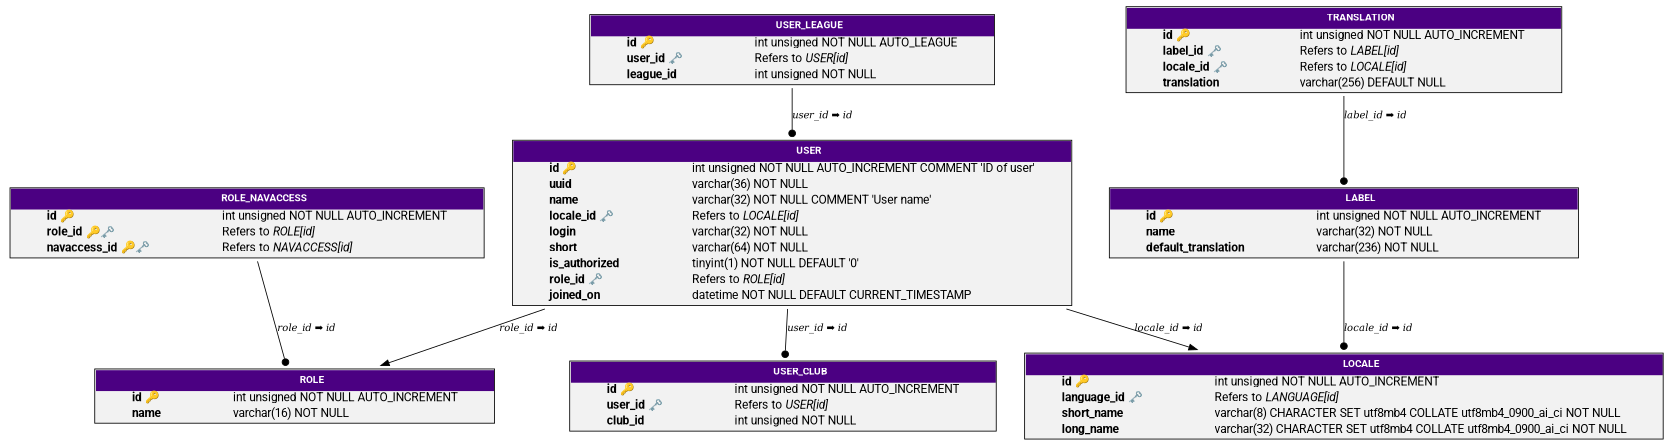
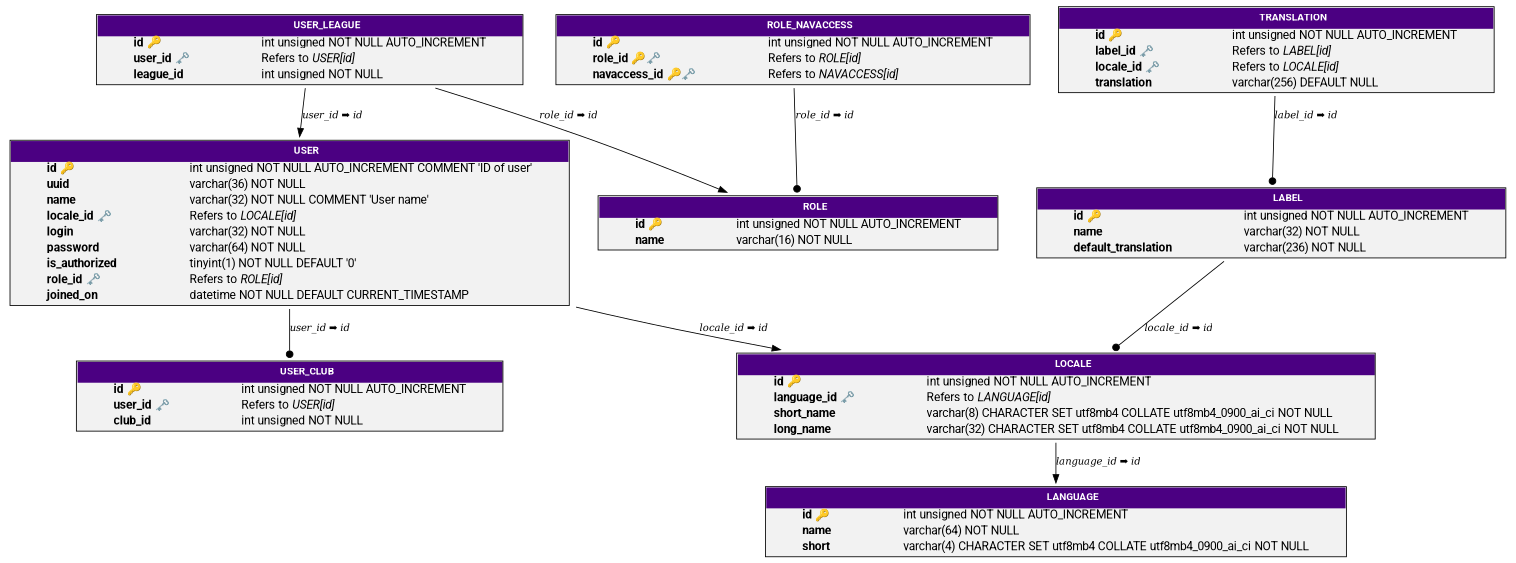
node "USER_LEAGUE": text "int unsigned NOT NULL AUTO_LEAGUE" -> "int unsigned NOT NULL AUTO_INCREMENT"
edge "USER_LEAGUE" -> "USER": arrowhead dot -> normal
node "USER": text "short" -> "password"
edge "USER" -> "ROLE": now "USER_LEAGUE" -> "ROLE"
node "LANGUAGE": added
